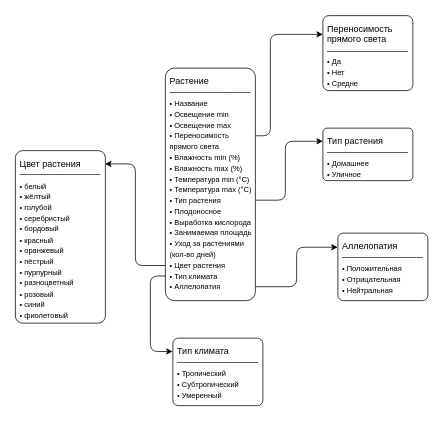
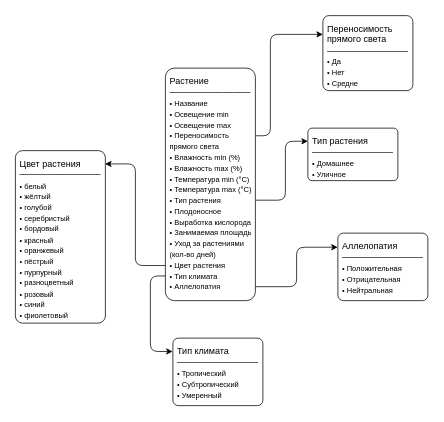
node "Тип растения ————————— • Домашнее • Уличное": moved (368, 154) -> (353, 154)
